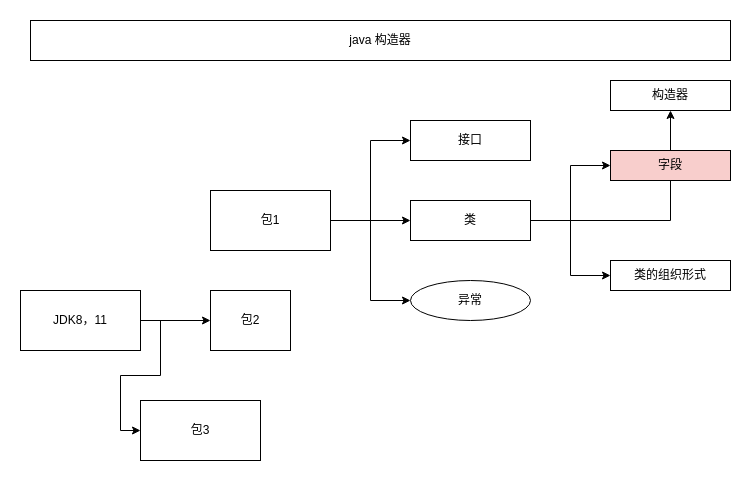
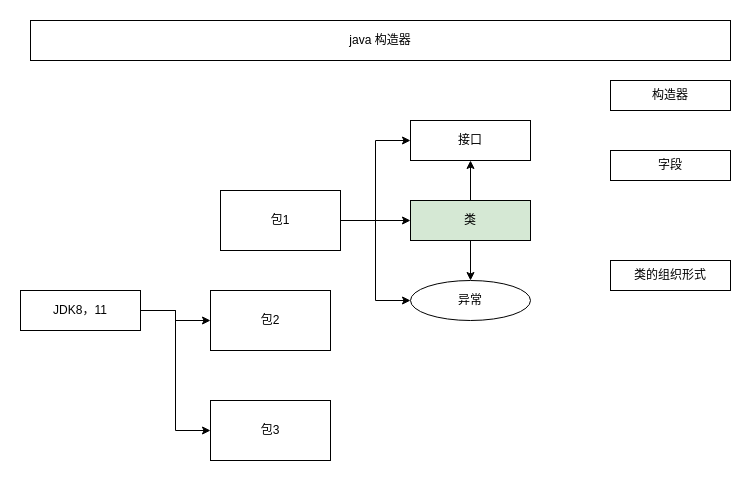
node "字段": fillcolor #f8cecc -> #ffffff
edge "类" -> "字段": now "类" -> "异常"
node "包1": moved (271, 221) -> (281, 221)
node "类": fillcolor #ffffff -> #d5e8d4
edge "类" -> "构造器": now "类" -> "接口"
edge "类" -> "类的组织形式": removed
node "JDK8，11": size 120x60 -> 120x40
node "包2": size 80x60 -> 120x60
node "包3": moved (201, 431) -> (271, 431)
